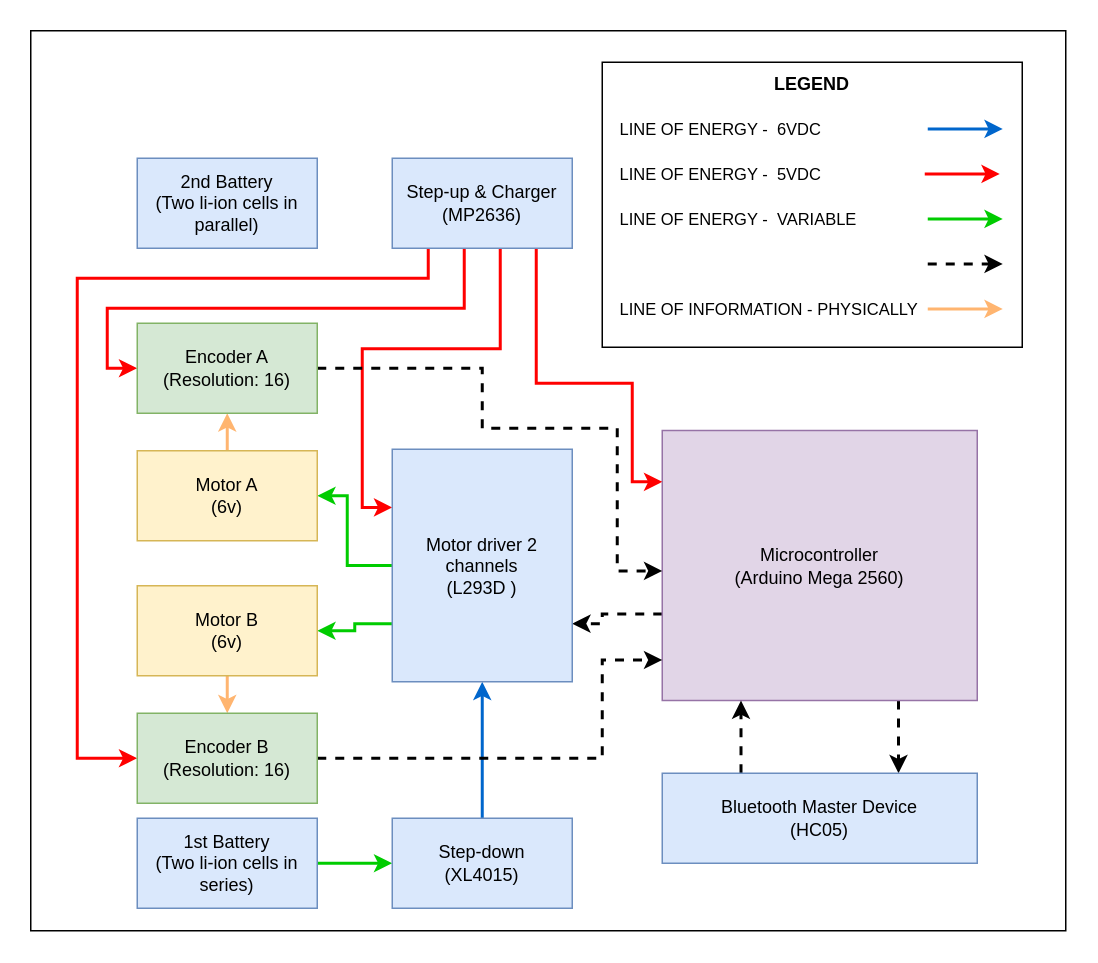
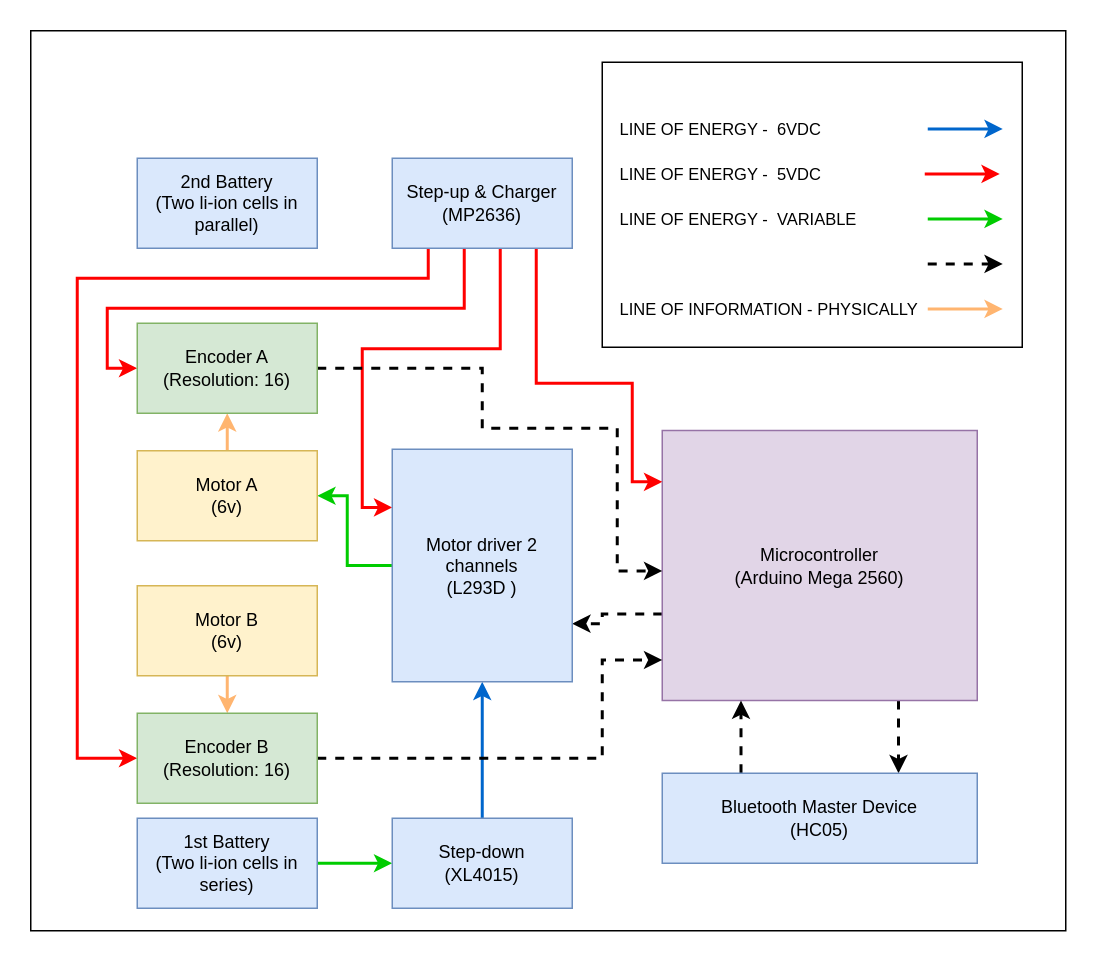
node "LEGEND": removed
edge "Motor driver 2 channels (L293D )" -> "Motor B (6v)": removed
